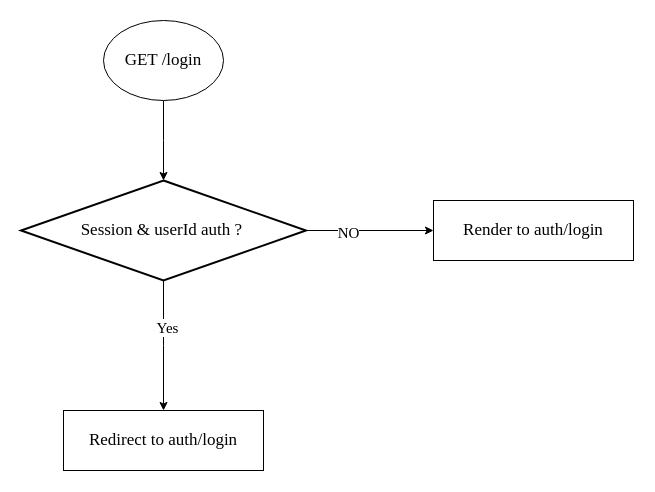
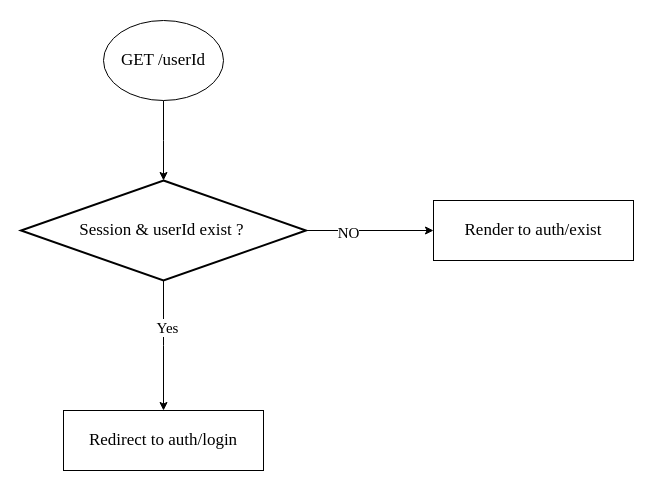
node "GET /login": label "GET /login" -> "GET /userId"
node "Session & userId auth ?": label "Session & userId auth ?" -> "Session & userId exist ?"
node "Render to auth/login": label "Render to auth/login" -> "Render to auth/exist"
